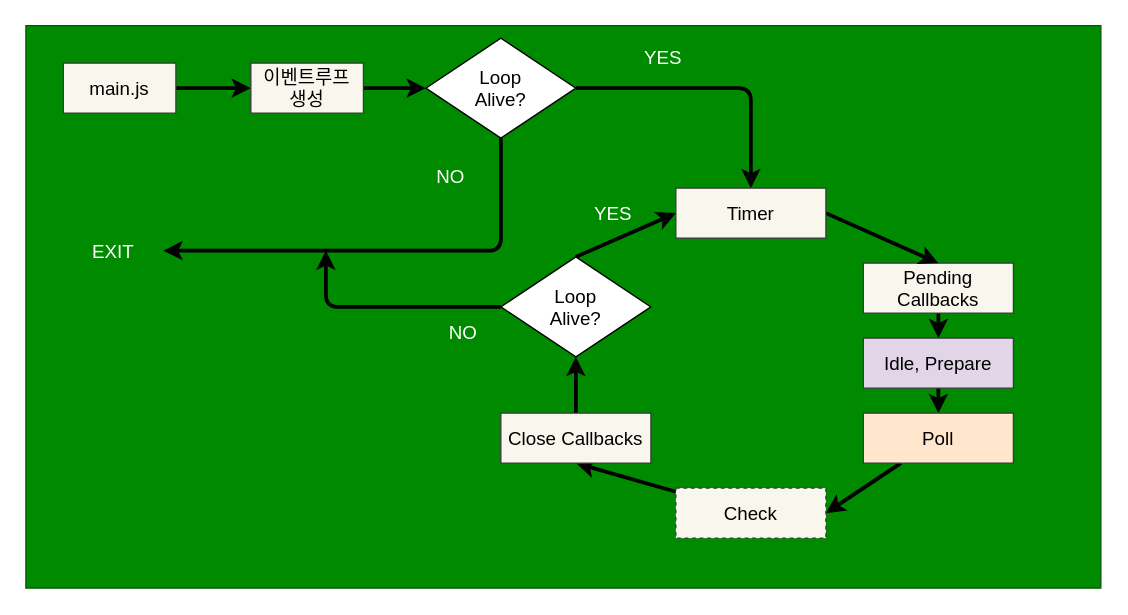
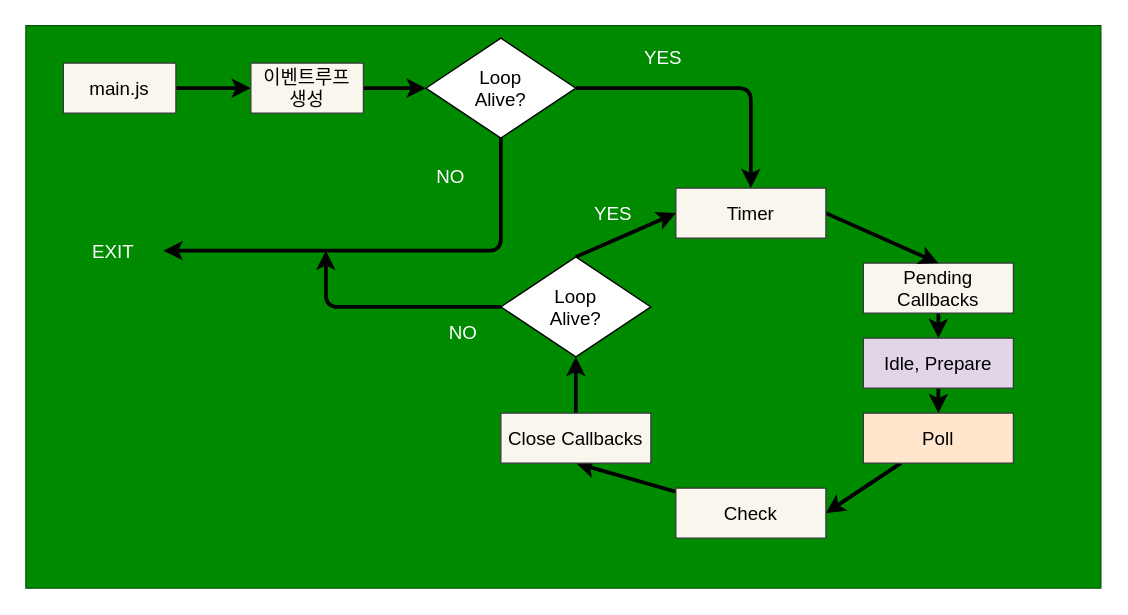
node "Check": style dashed -> solid
